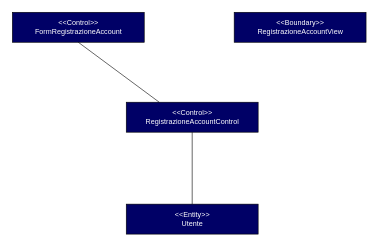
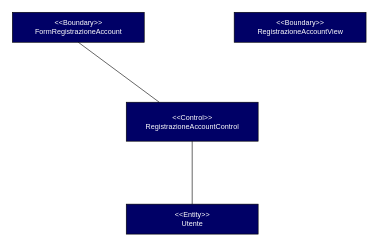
node "<<Control>> FormRegistrazioneAccount": label "<<Control>> FormRegistrazioneAccount" -> "<<Boundary>> FormRegistrazioneAccount"
node "<<Control>> RegistrazioneAccountControl": size 132x30 -> 132x39
